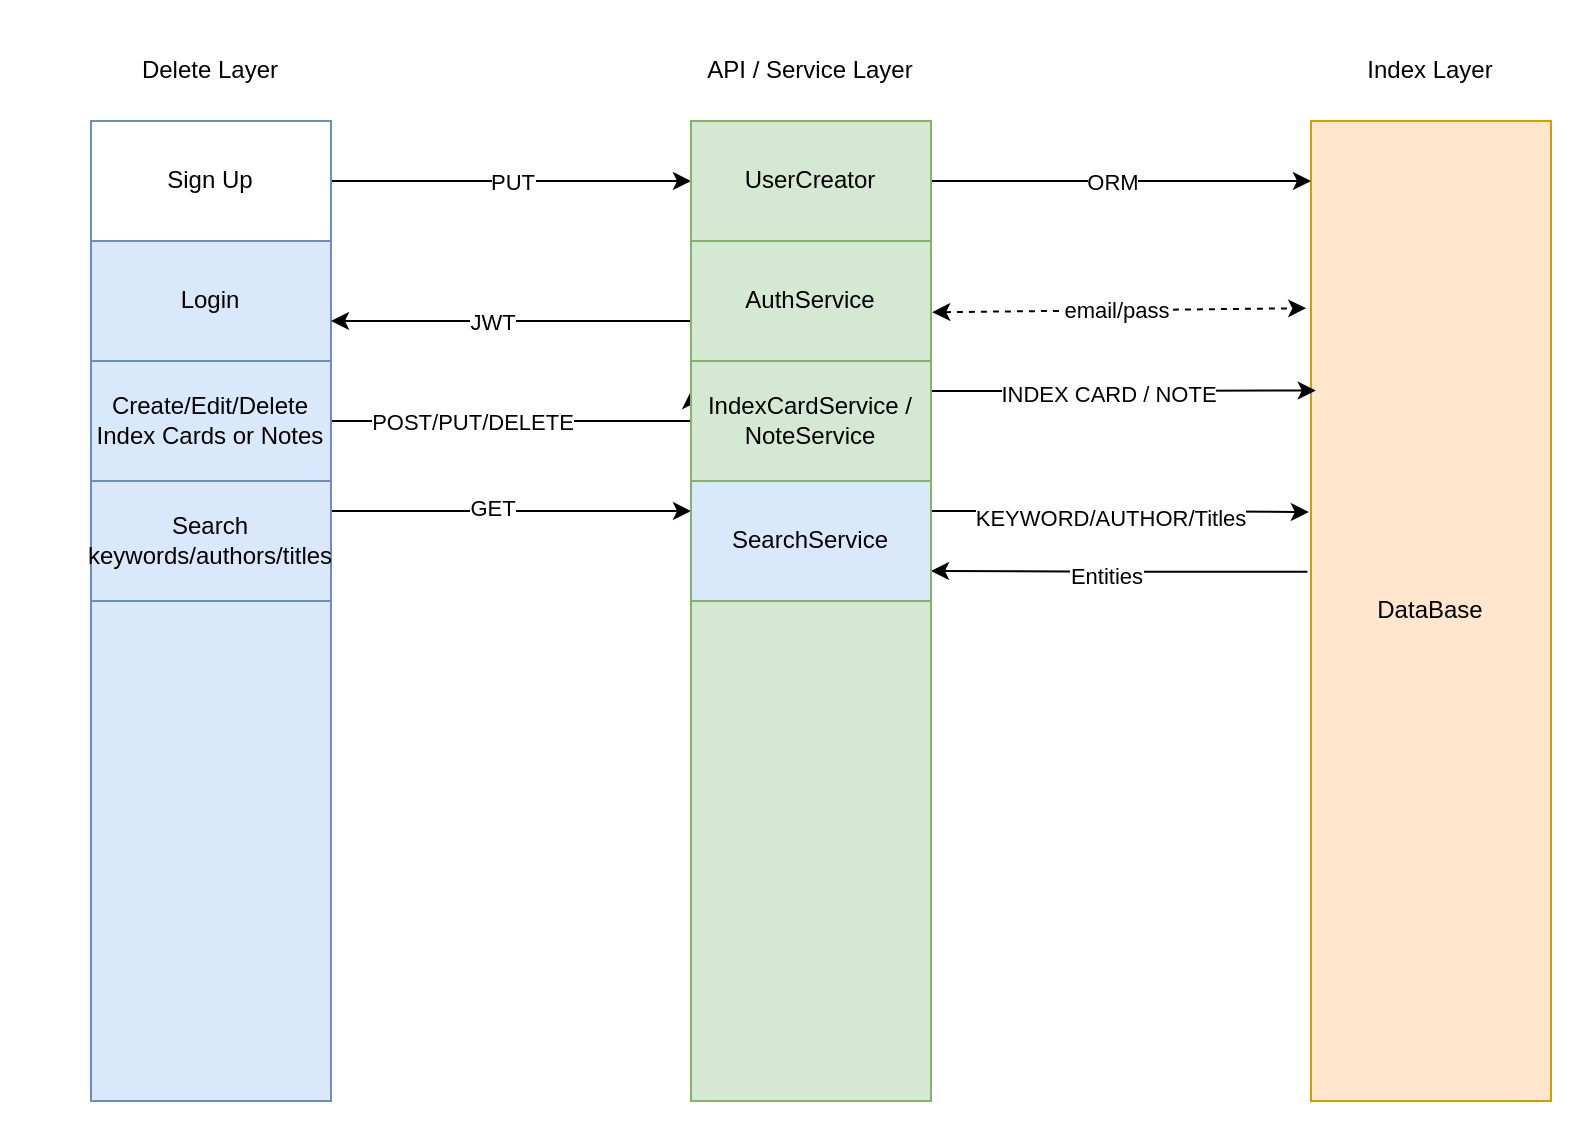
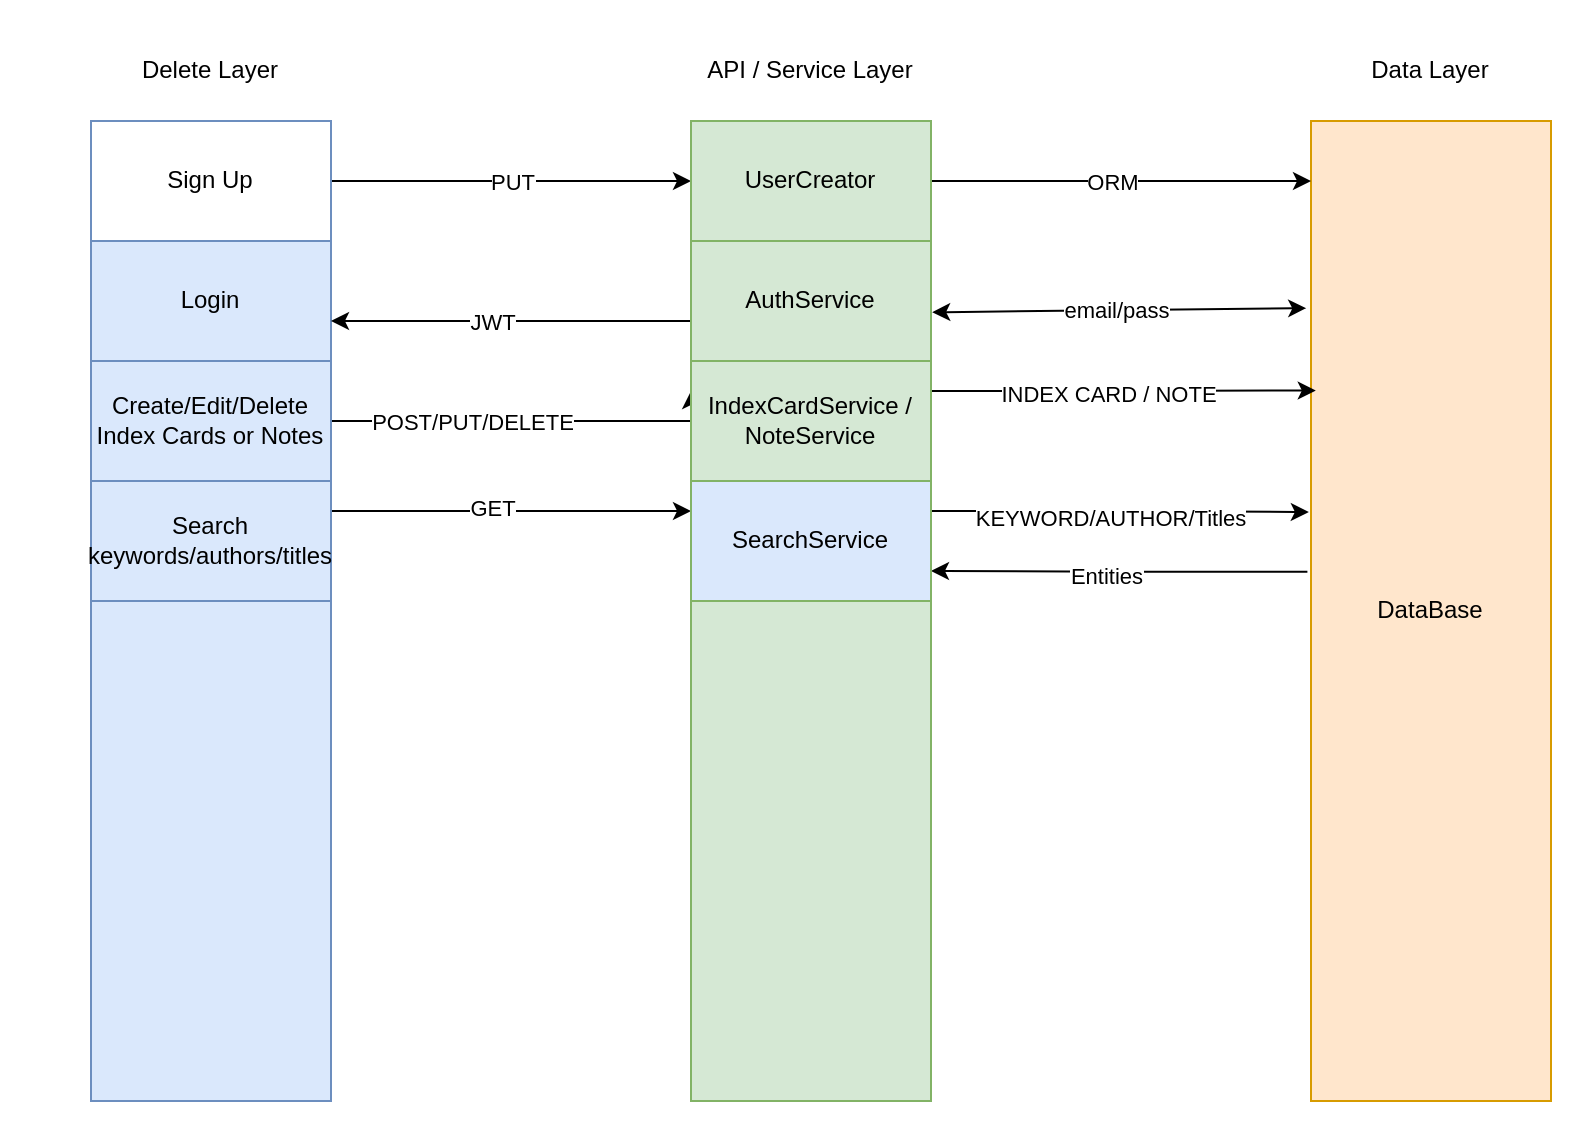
node "Index Layer": label "Index Layer" -> "Data Layer"
edge "AuthService" -- "DataBase": style dashed -> solid
